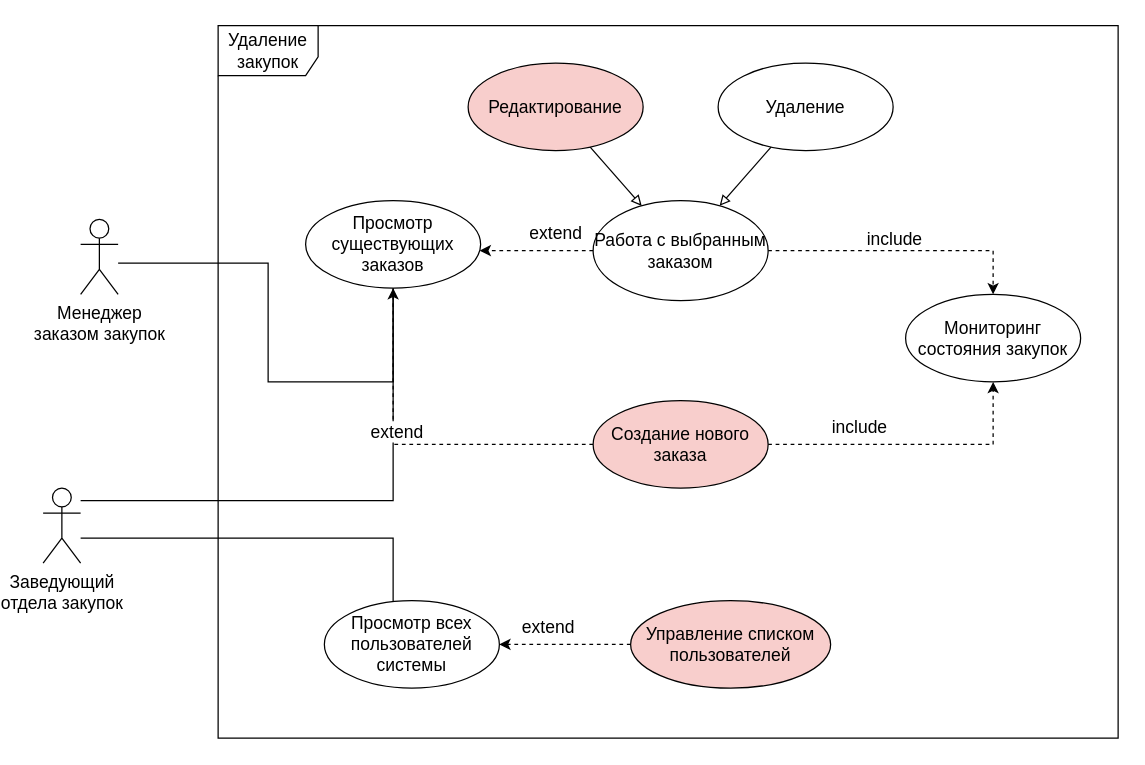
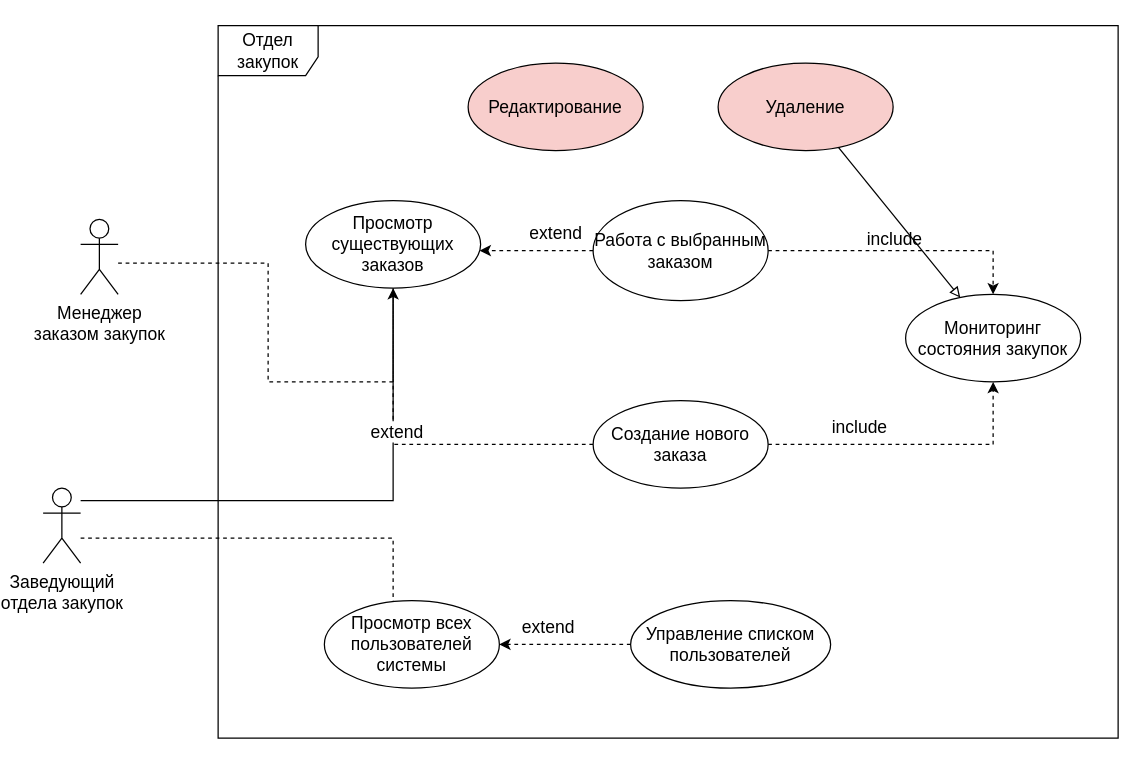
node "Удаление закупок": label "Удаление закупок" -> "Отдел закупок"
node "Удаление": fillcolor #ffffff -> #f8cecc
edge "Редактирование" -> "Работа с выбранным заказом": removed
edge "Удаление" -> "Работа с выбранным заказом": now "Удаление" -> "Мониторинг состояния закупок"
edge "Просмотр существующих заказов" -- "Менеджерзаказом закупок": style solid -> dashed
node "Создание нового заказа": fillcolor #f8cecc -> #ffffff
edge "Заведующийотдела закупок" -- "Просмотр всех пользователей системы": style solid -> dashed
node "Управление списком пользователей": fillcolor #f8cecc -> #ffffff
